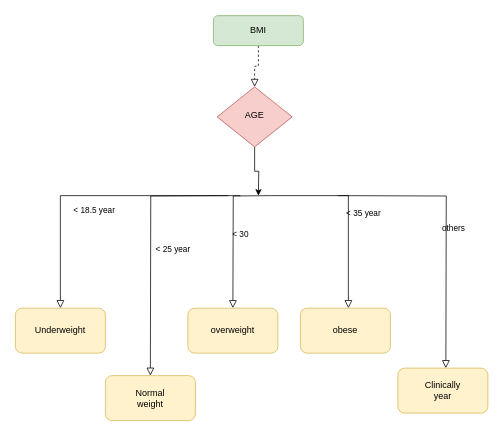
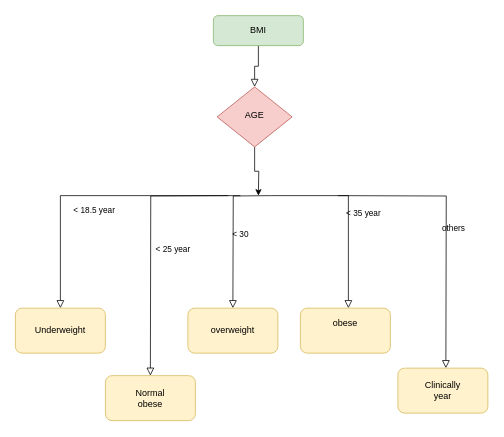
edge "BMI" -> "AGE": style dashed -> solid
node "obese": moved (345, 330) -> (345, 323)
node "Normal weight": label "Normal weight" -> "Normal obese"
